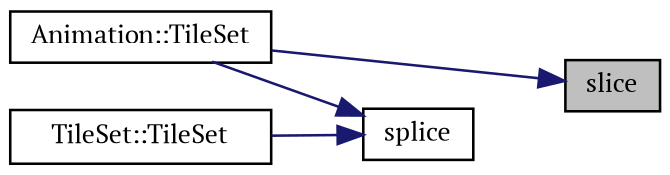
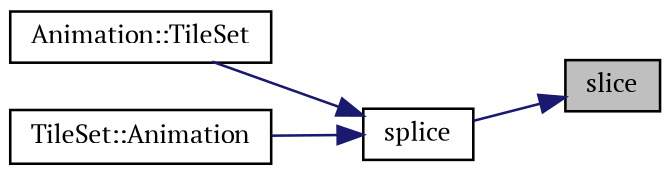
edge "Animation::TileSet" -> "slice": now "splice" -> "slice"
node "TileSet::TileSet": label "TileSet::TileSet" -> "TileSet::Animation"
